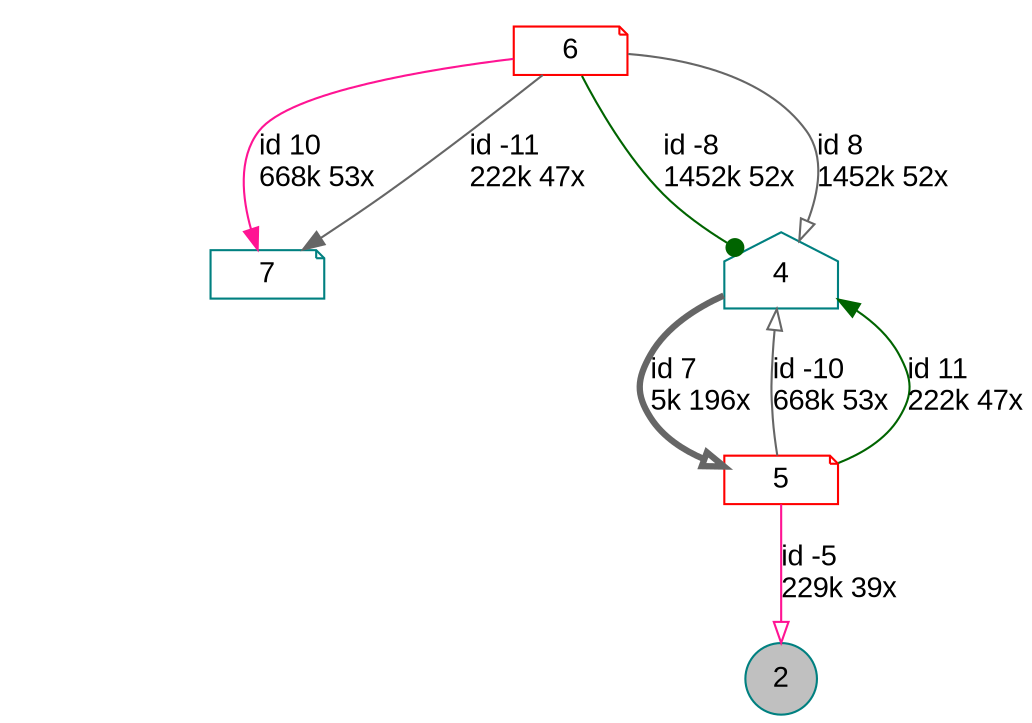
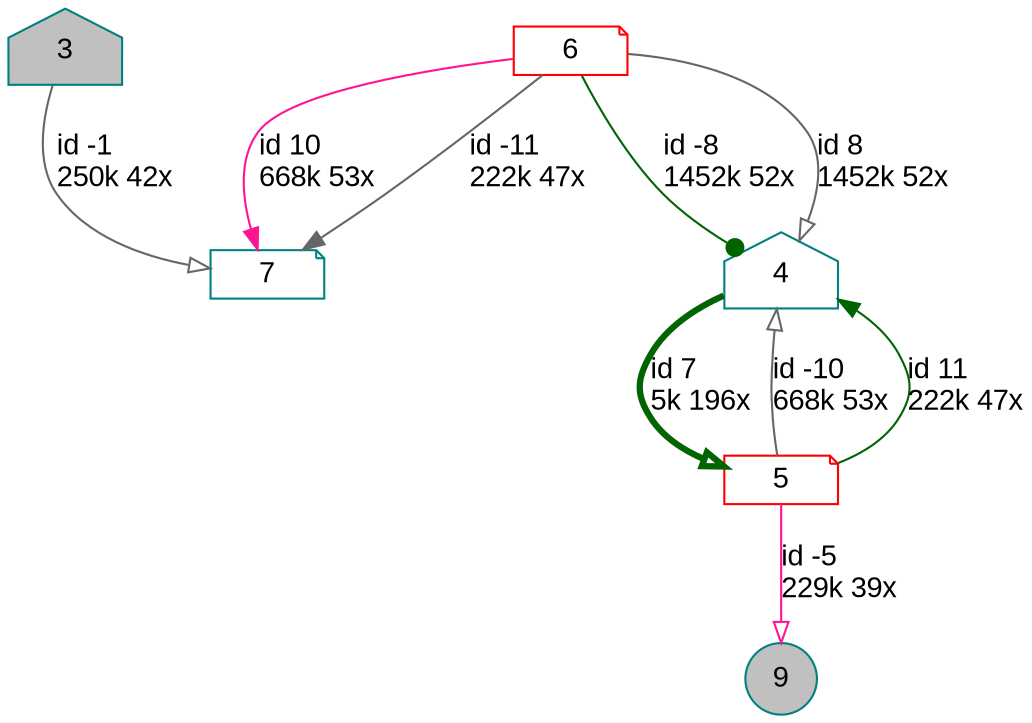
node "3": added
edge "4" -> "5": color gray40 -> darkgreen
node "2": label "2" -> "9"
